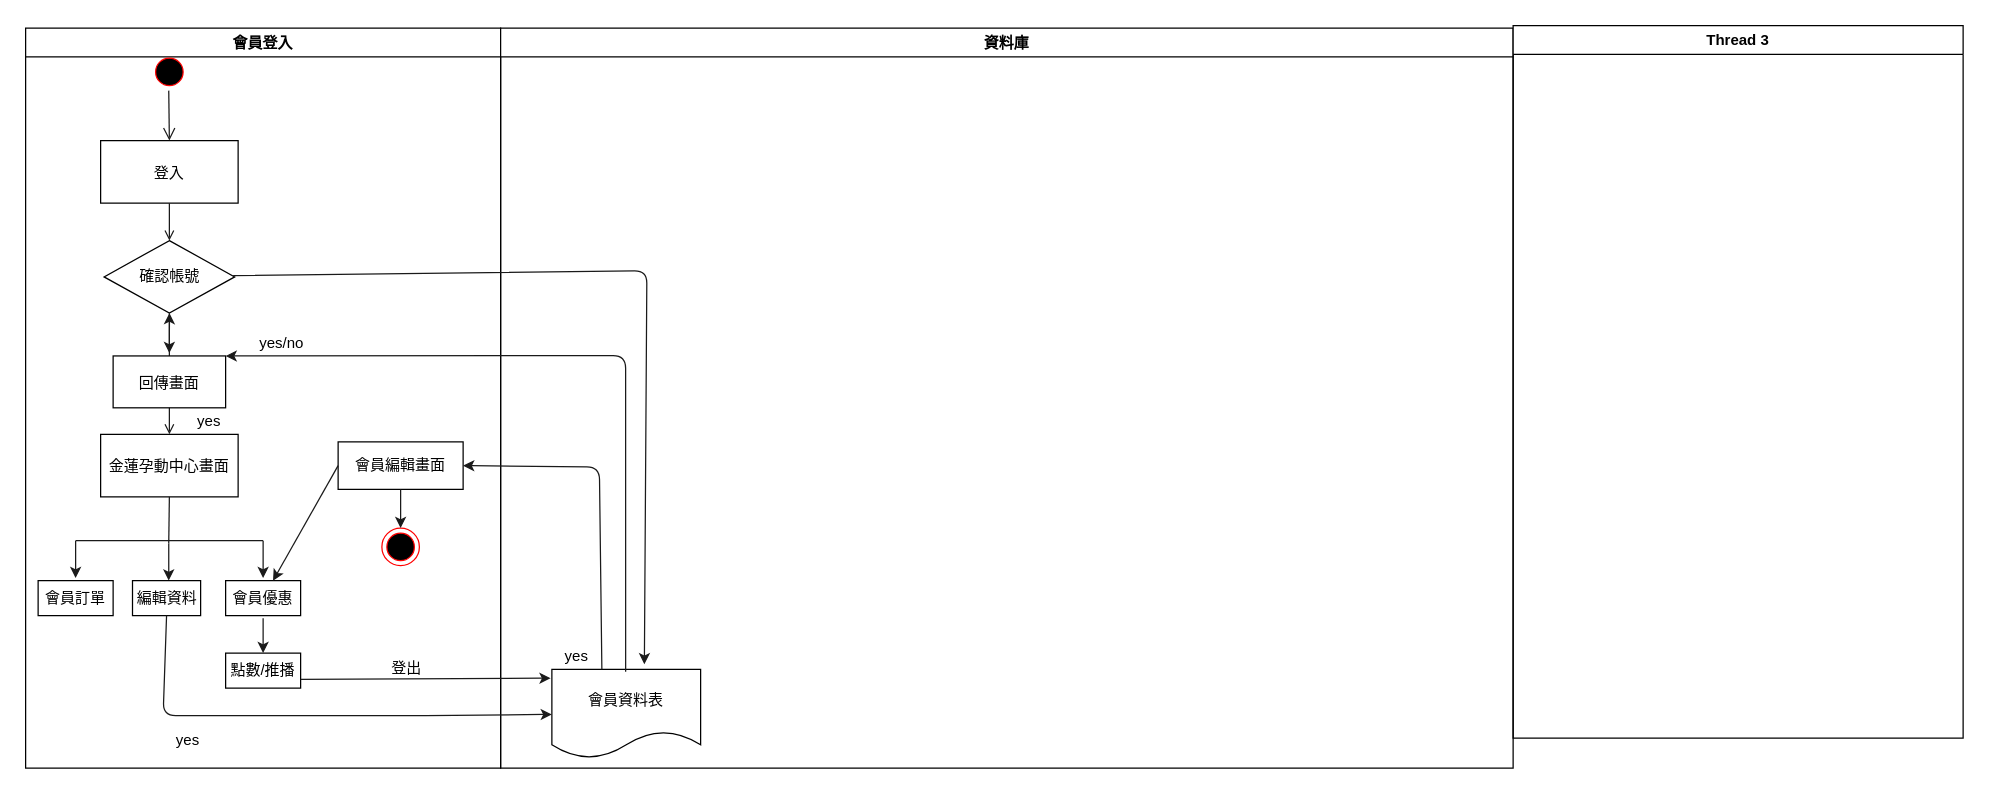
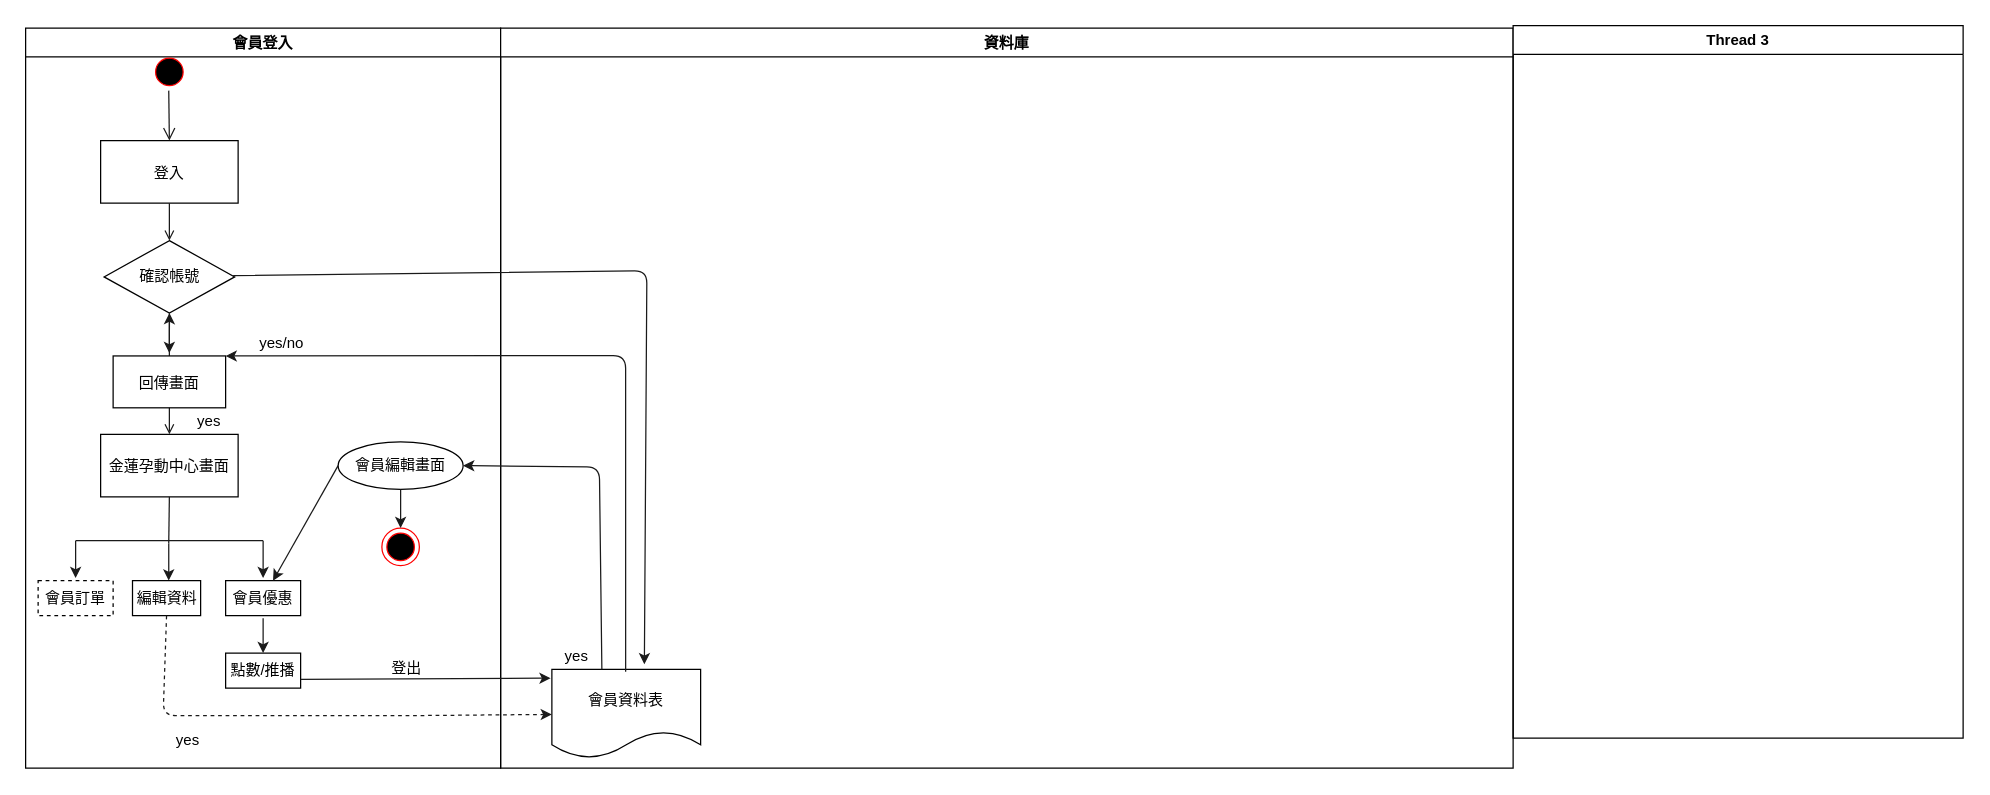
node "會員編輯畫面": shape rectangle -> ellipse
node "會員訂單": style solid -> dashed
edge "編輯資料" -> "會員資料表": style solid -> dashed
